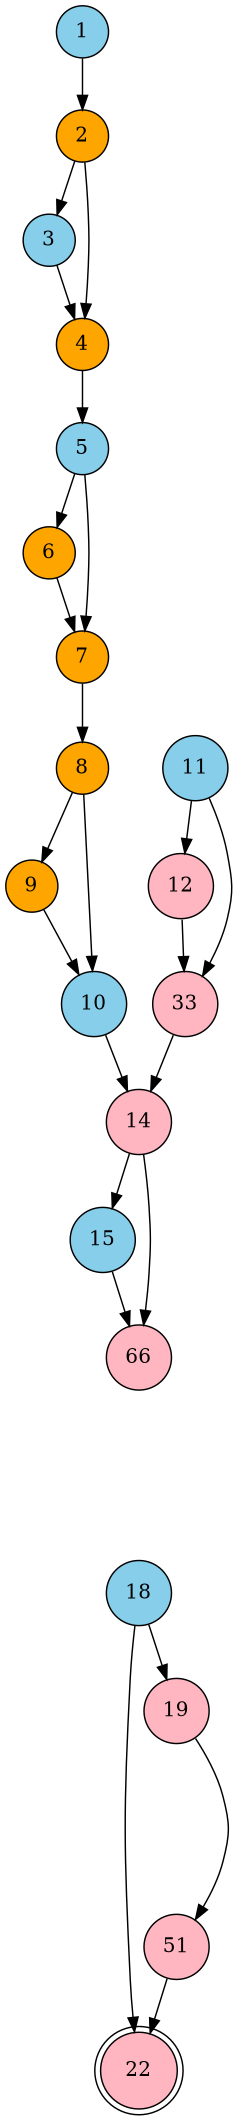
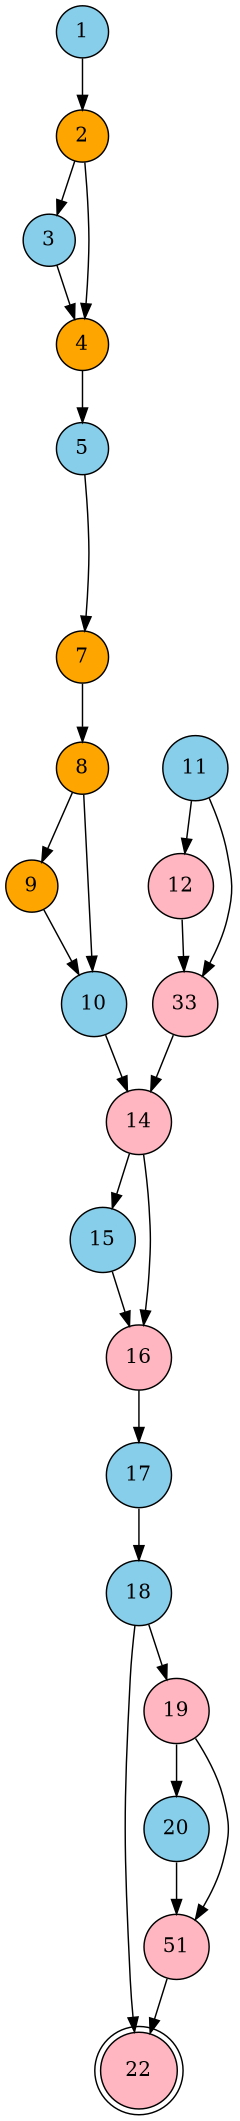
node "6": removed
node "66": label "66" -> "16"
node "17": added
node "20": added
